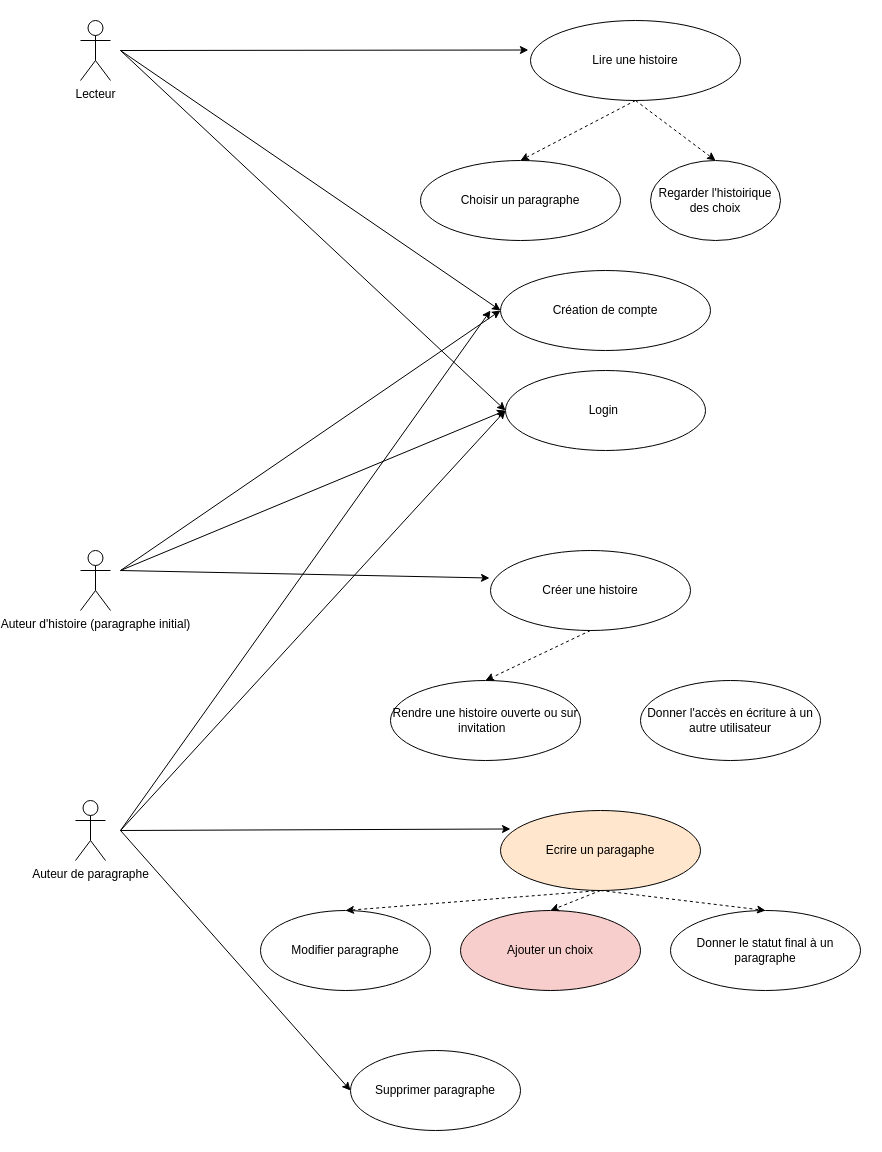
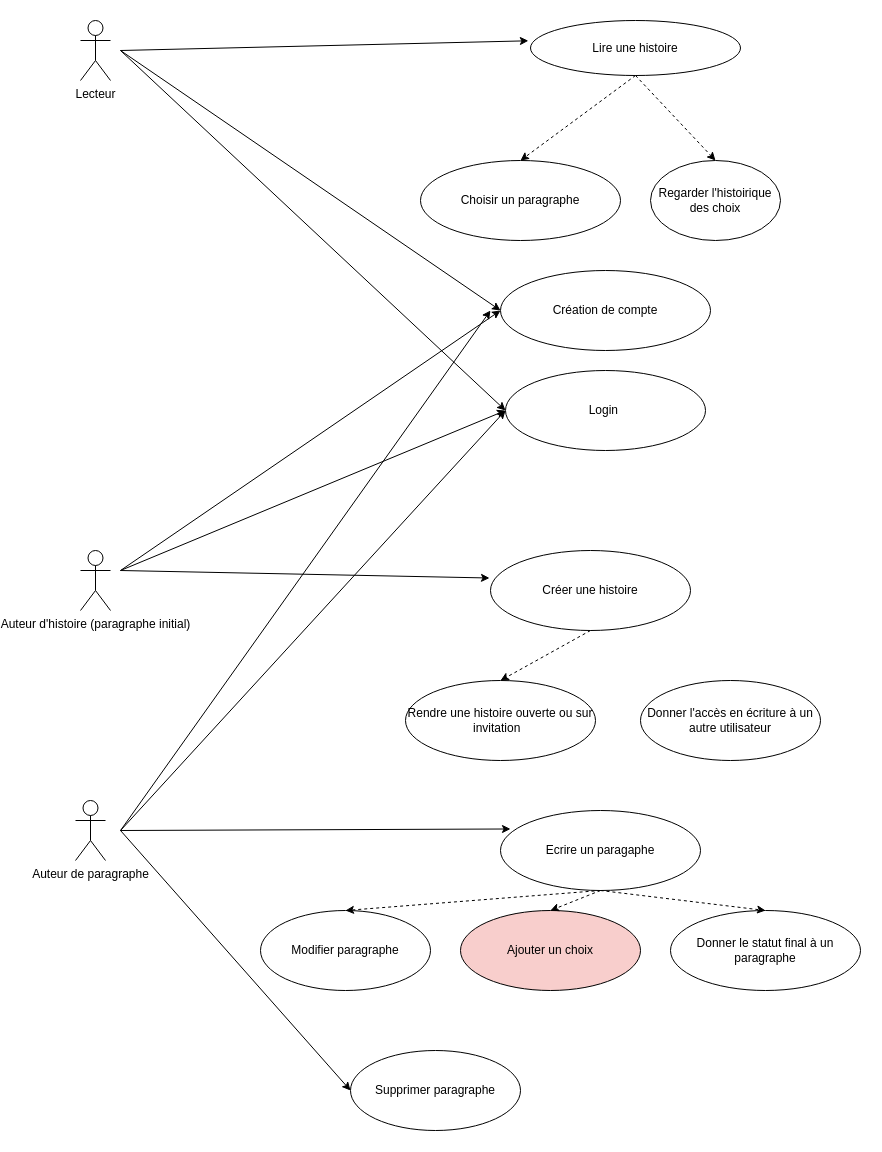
node "Lire une histoire": size 210x80 -> 210x55
node "Rendre une histoire ouverte ou sur invitation": moved (486, 721) -> (501, 721)
node "Ecrire un paragaphe": fillcolor #ffe6cc -> #ffffff
